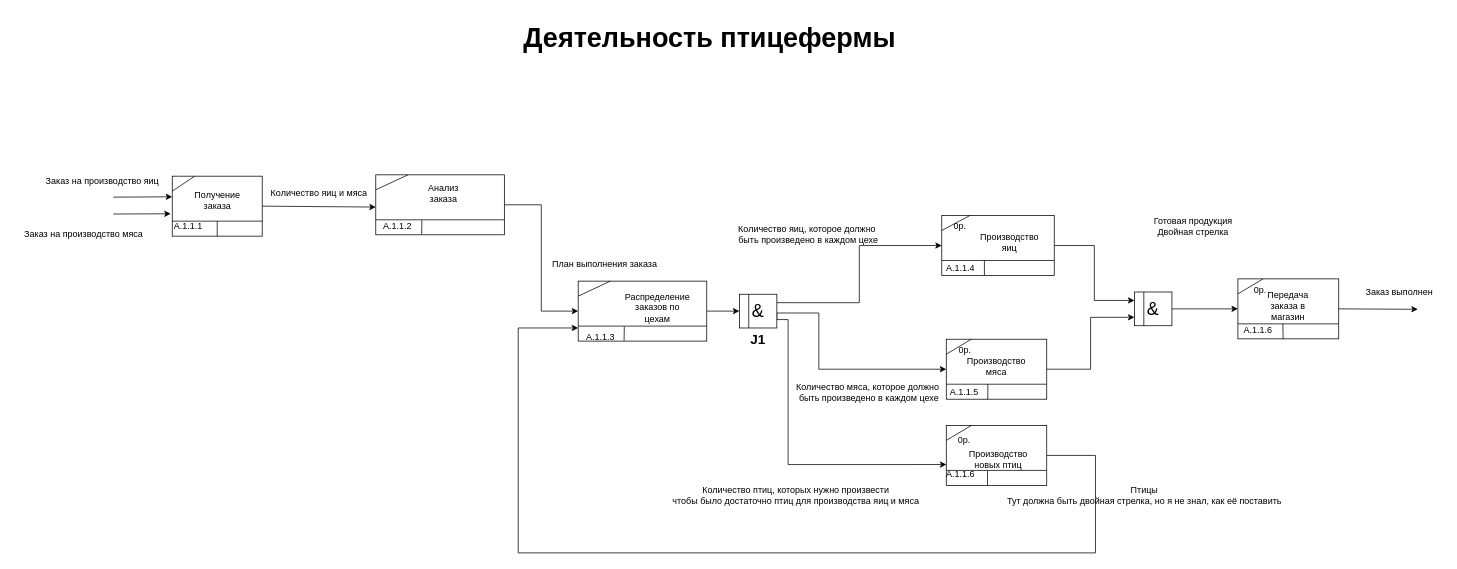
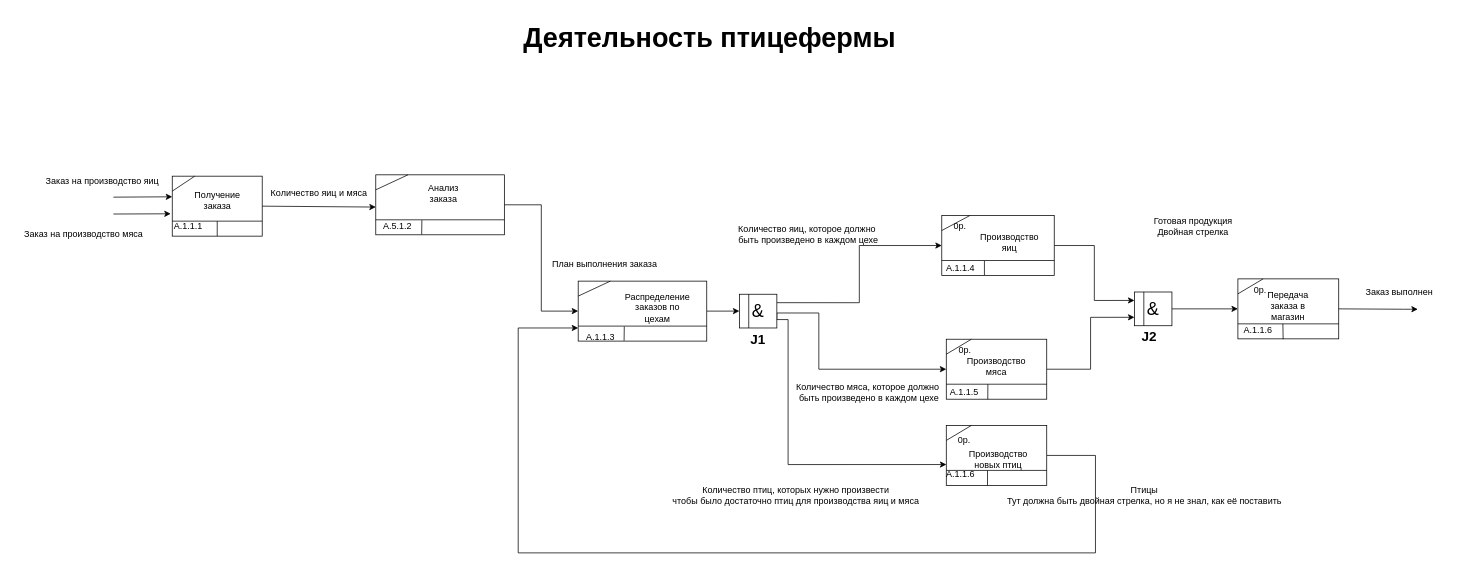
node "A.1.1.2": label "A.1.1.2" -> "A.5.1.2"
node "J2": added
